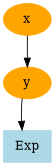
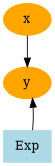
edge "y" -> "Exp": reversed
